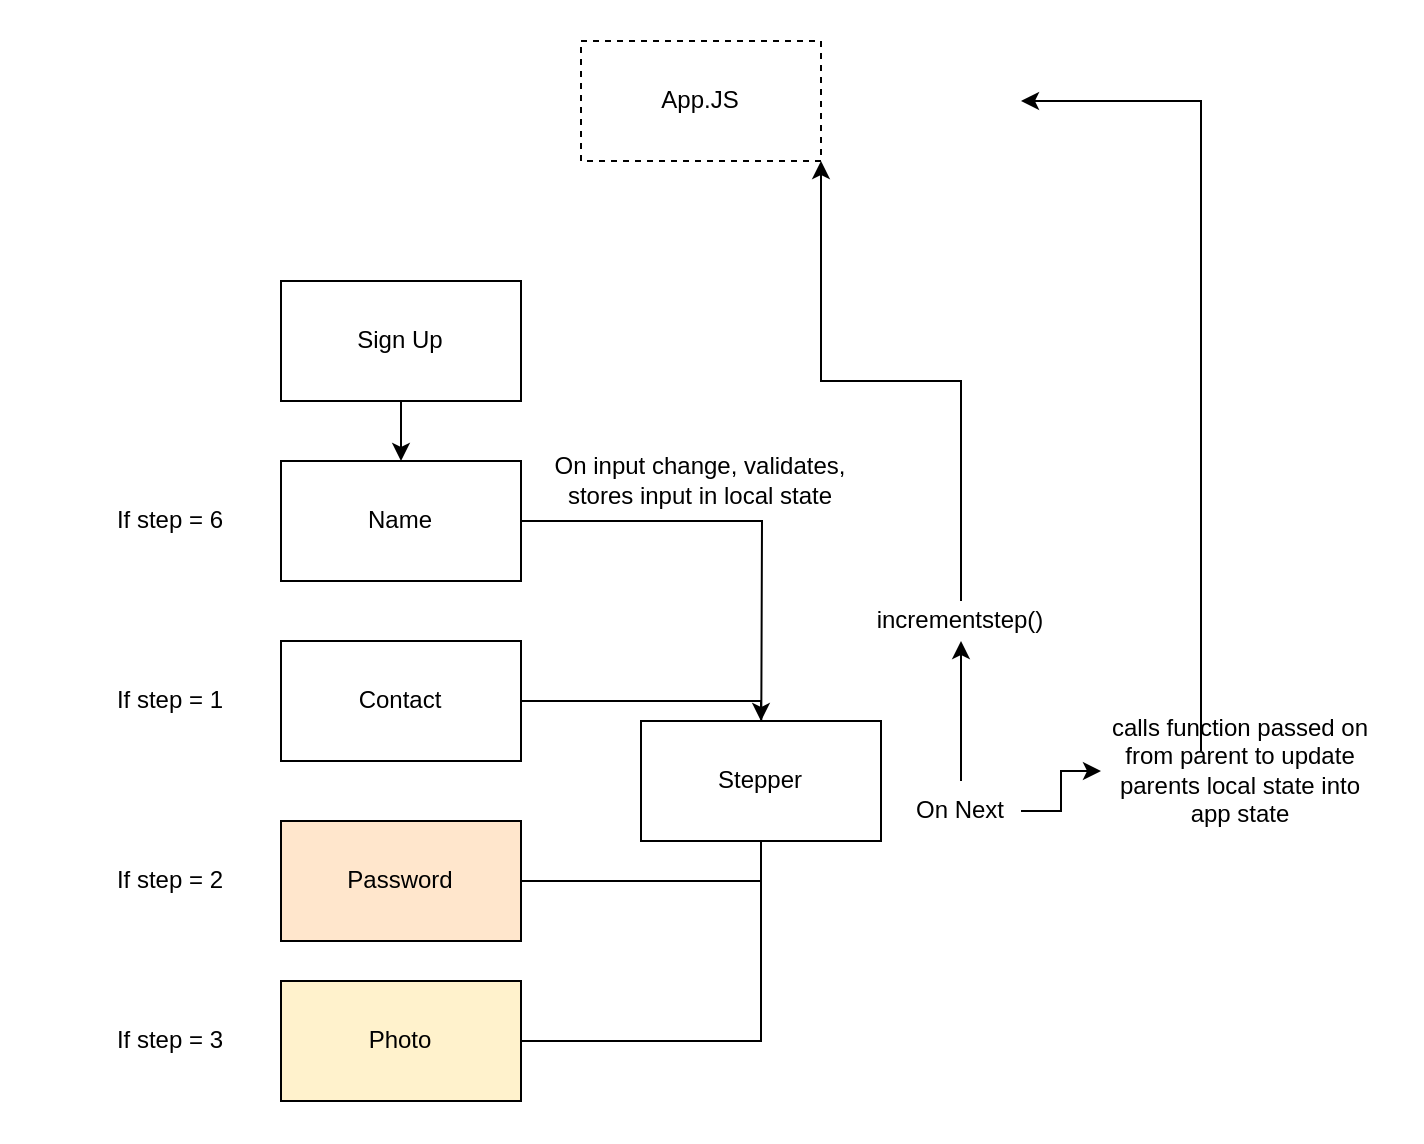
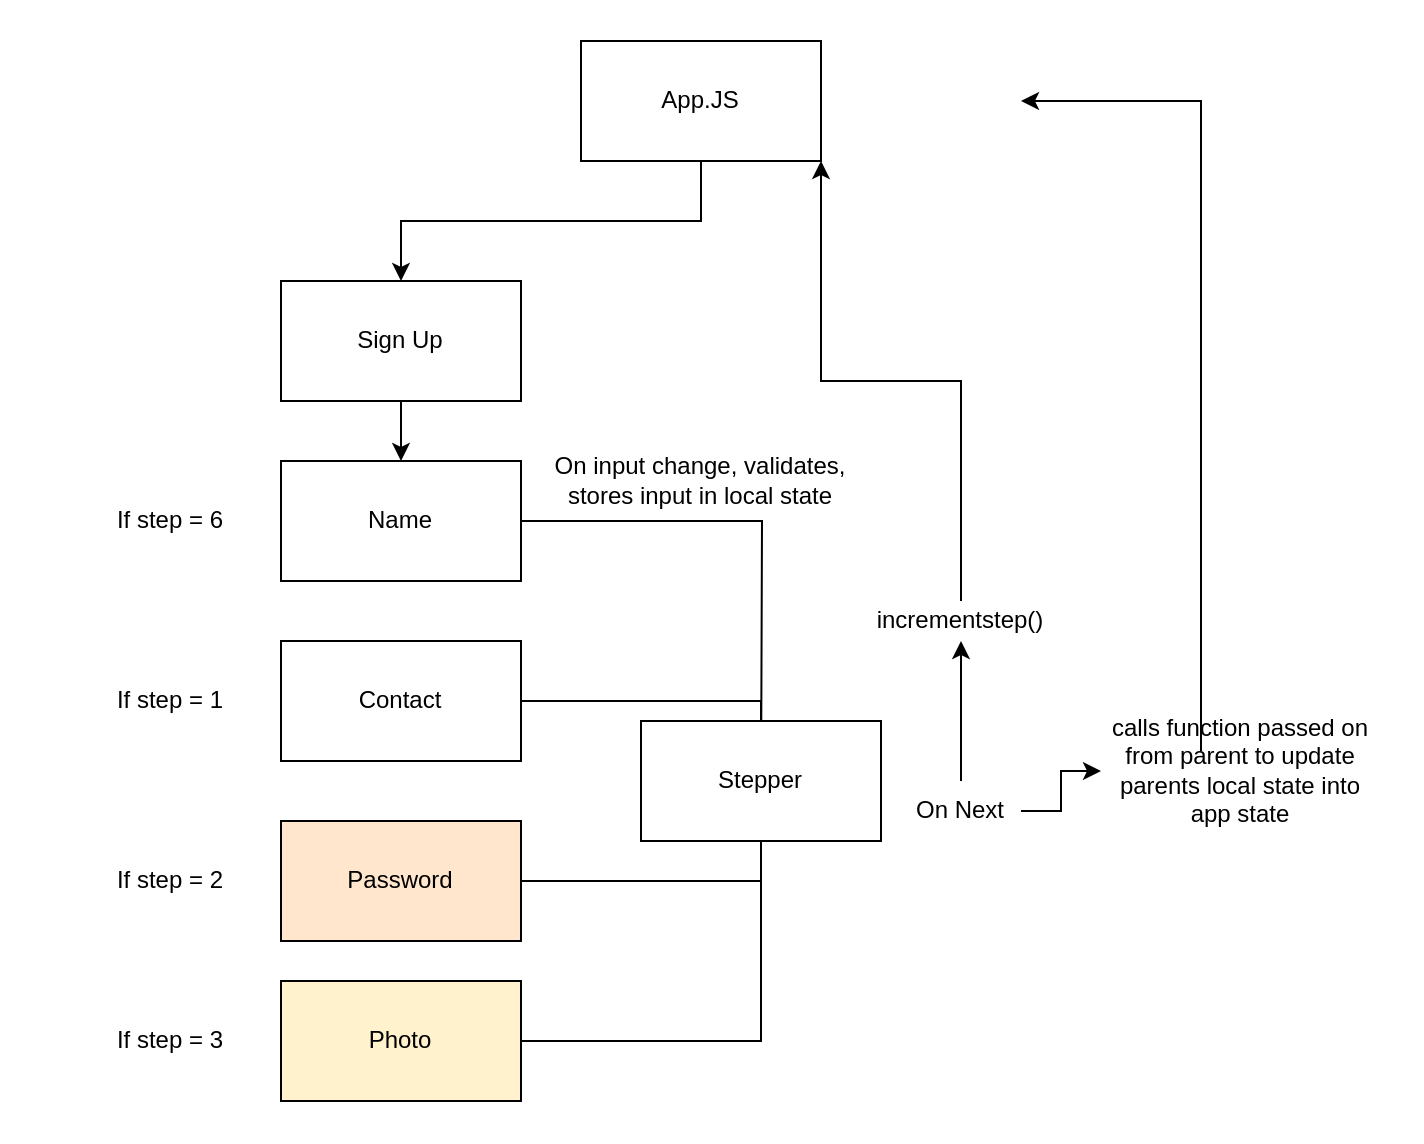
node "App.JS": style dashed -> solid
edge "App.JS" -> "Sign Up": added
edge "Contact" -> "Stepper": arrowhead classic -> none
